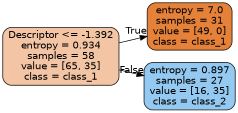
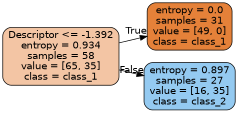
node "entropy = 7.0 samples = 31 value = [49, 0] class = class_1": label "entropy = 7.0 samples = 31 value = [49, 0] class = class_1" -> "entropy = 0.0 samples = 31 value = [49, 0] class = class_1"
